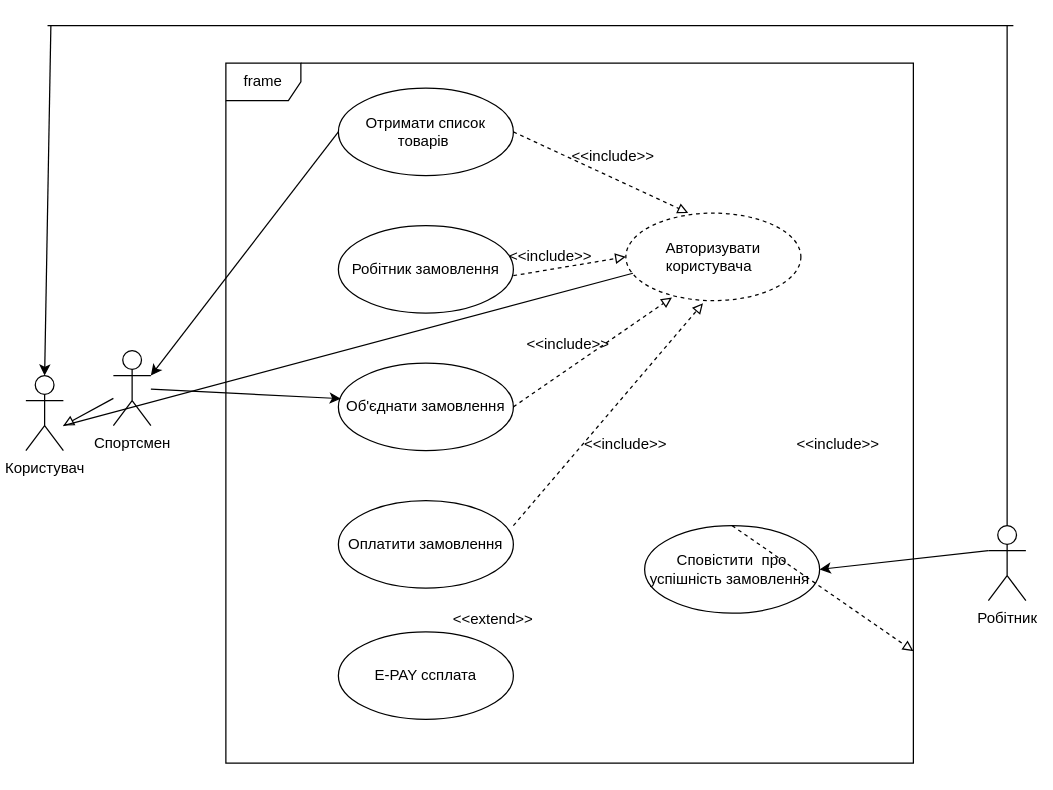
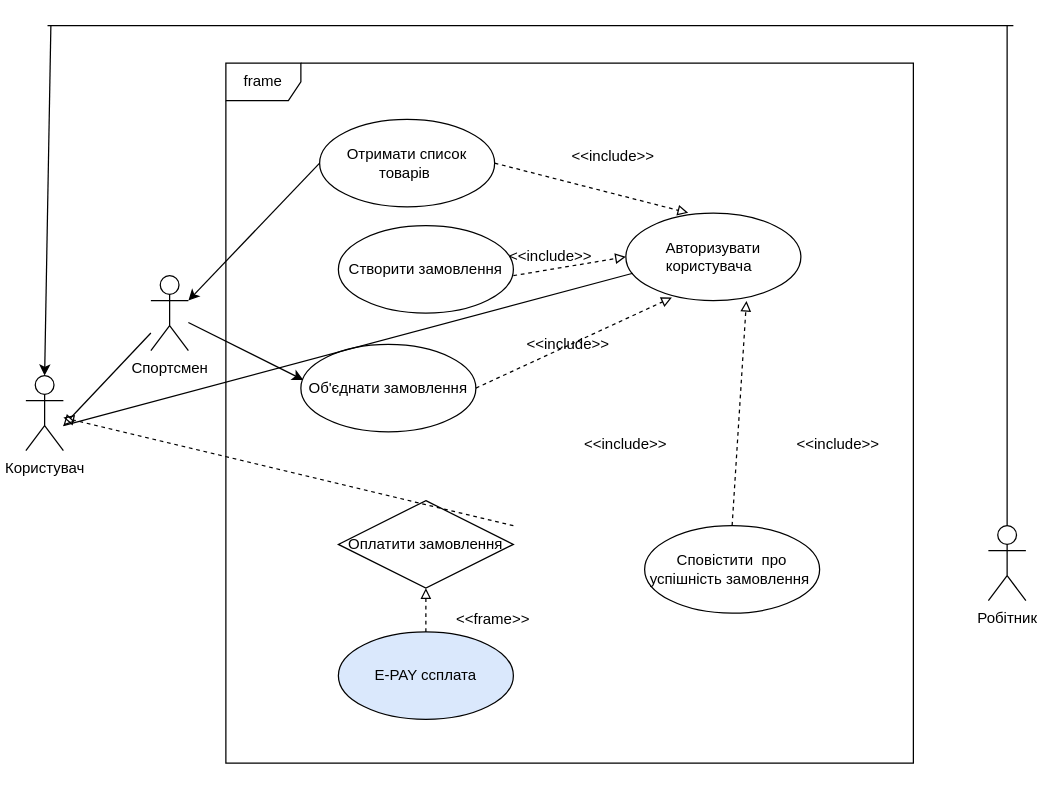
node "Отримати список товарів": moved (426, 132) -> (407, 163)
node "Авторизувати користувача": style dashed -> solid
node "Робітник замовлення": label "Робітник замовлення" -> "Створити замовлення"
node "Спортсмен": moved (132, 388) -> (169, 313)
node "Об'єднати замовлення": moved (426, 407) -> (388, 388)
edge "Оплатити замовлення" -> "Авторизувати користувача": now "Оплатити замовлення" -> "Користувач"
node "Оплатити замовлення": shape ellipse -> diamond
edge "Робітник" -> "Сповістити про успішність замовлення": removed
edge "Сповістити про успішність замовлення" -> "frame": now "Сповістити про успішність замовлення" -> "Авторизувати користувача"
edge "E-PAY cсплата" -> "Оплатити замовлення": added
node "<<extend>>": label "<<extend>>" -> "<<frame>>"
node "E-PAY cсплата": fillcolor #ffffff -> #dae8fc
